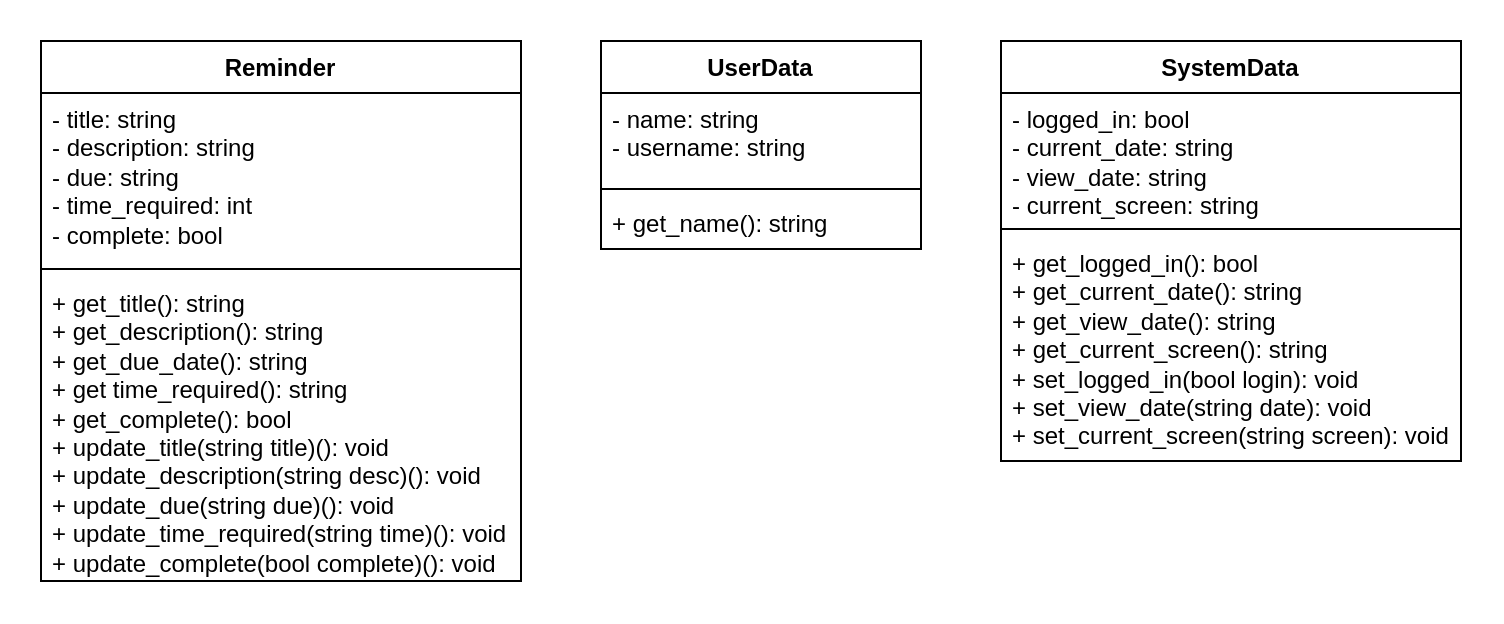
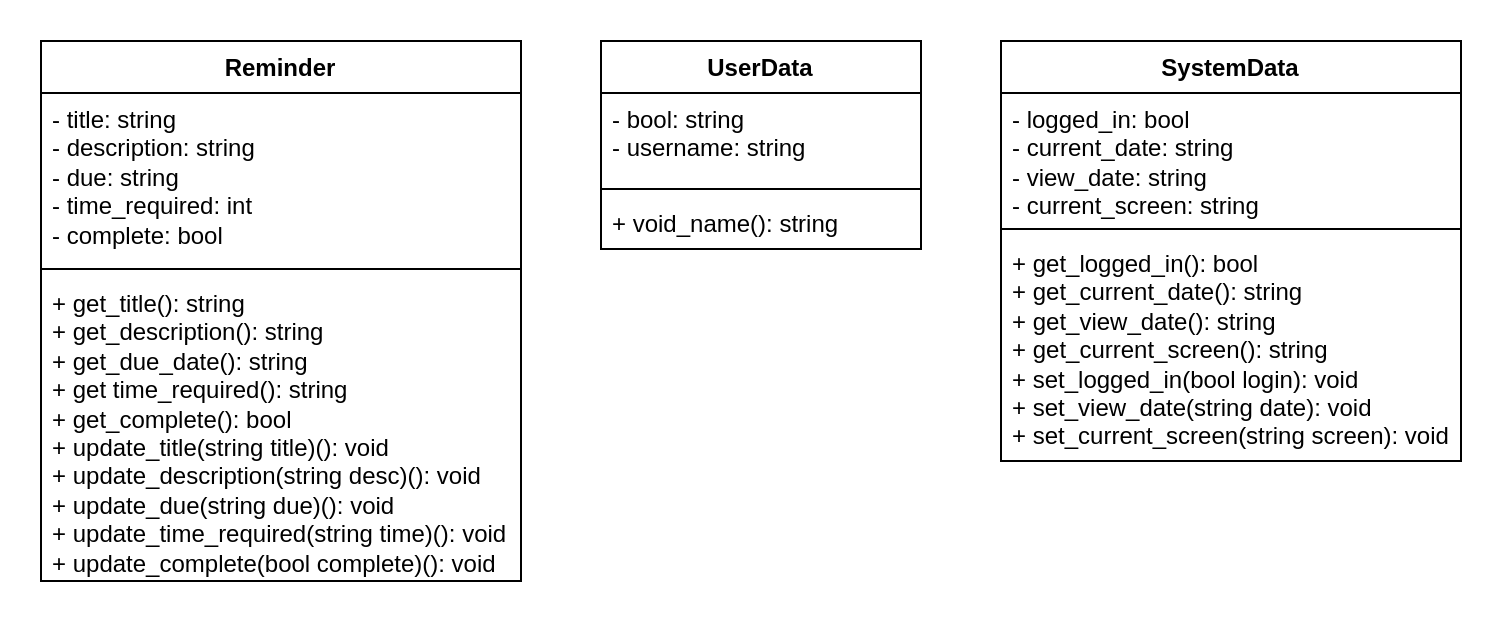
node "- name: string - username: string": label "- name: string - username: string" -> "- bool: string - username: string"
node "+ get_name(): string": label "+ get_name(): string" -> "+ void_name(): string"
